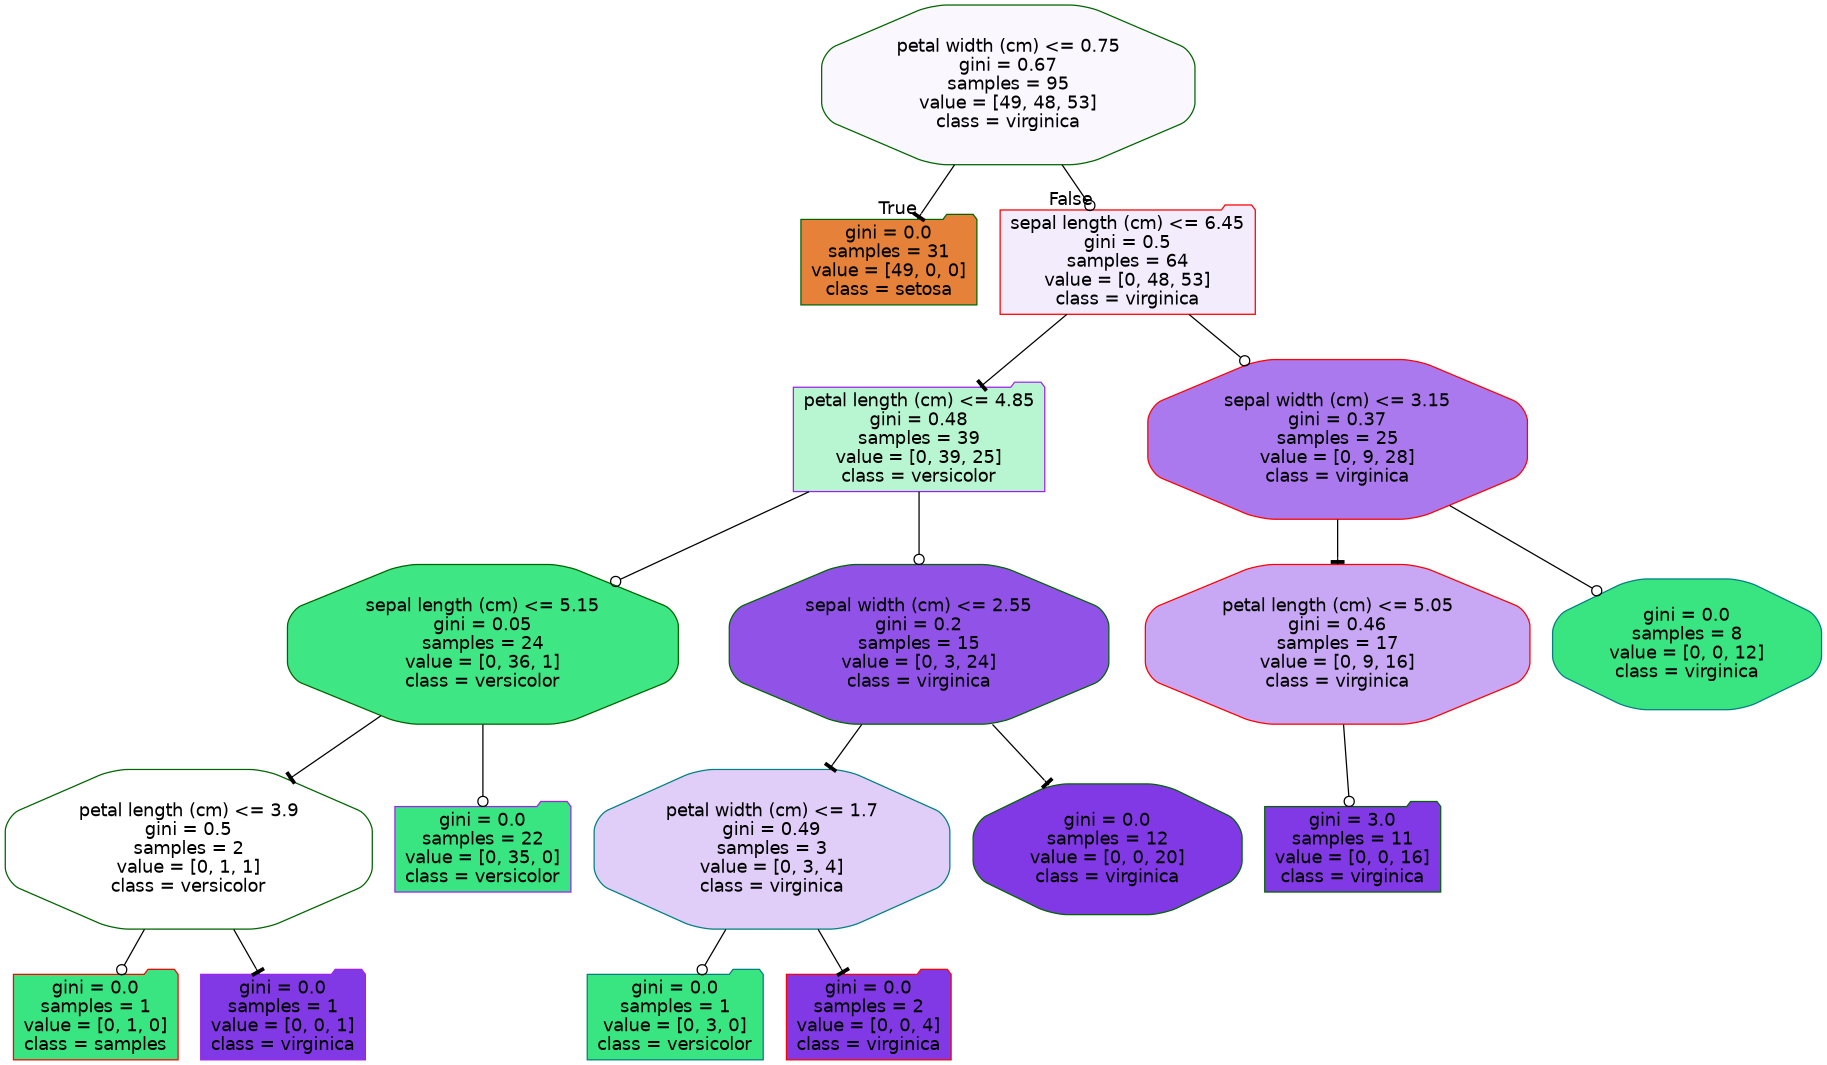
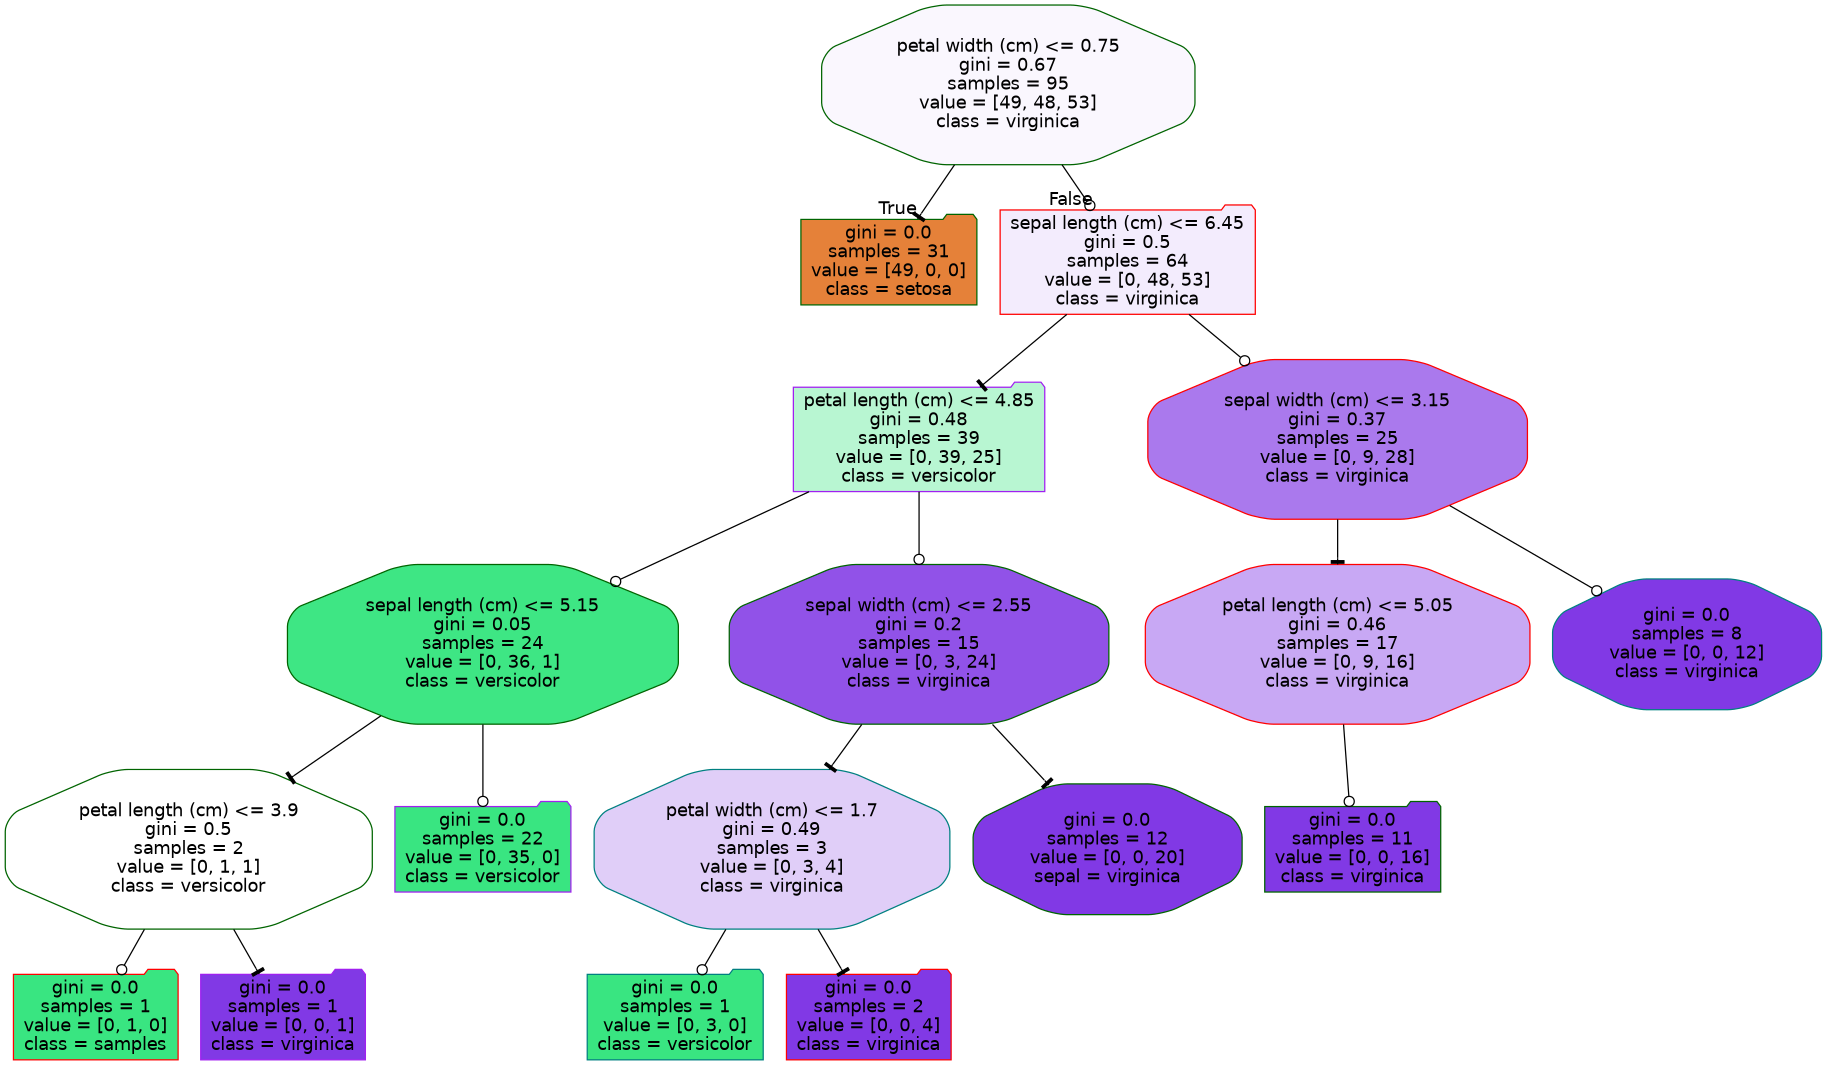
node "gini = 0.0 samples = 8 value = [0, 0, 12] class = virginica": fillcolor #39e581 -> #8139e5
node "gini = 0.0 samples = 12 value = [0, 0, 20] class = virginica": label "gini = 0.0 samples = 12 value = [0, 0, 20] class = virginica" -> "gini = 0.0 samples = 12 value = [0, 0, 20] sepal = virginica"
node "gini = 3.0 samples = 11 value = [0, 0, 16] class = virginica": label "gini = 3.0 samples = 11 value = [0, 0, 16] class = virginica" -> "gini = 0.0 samples = 11 value = [0, 0, 16] class = virginica"
